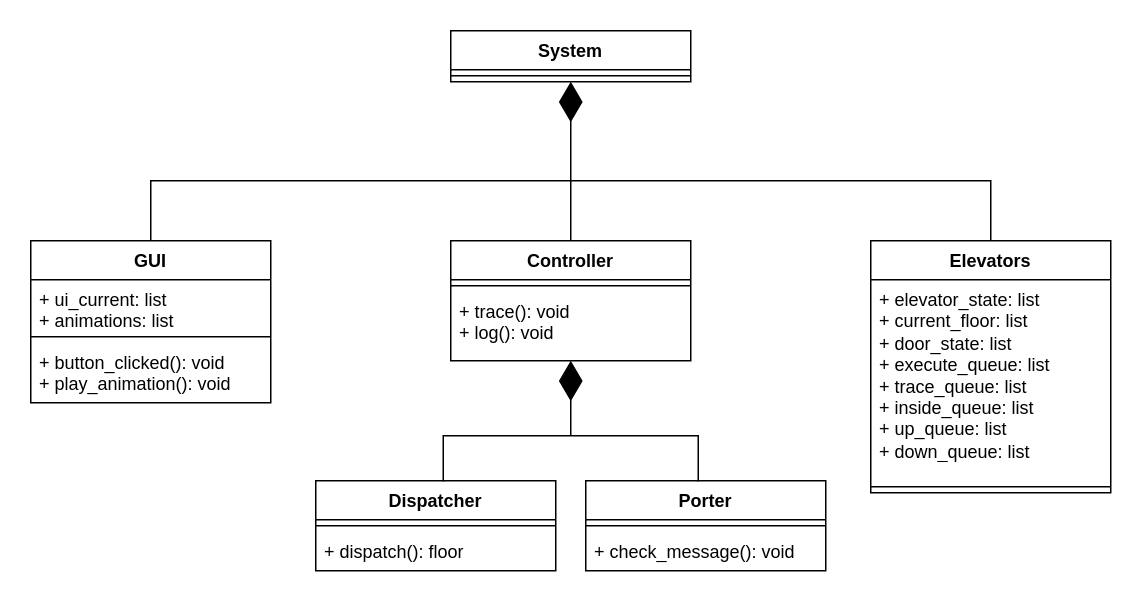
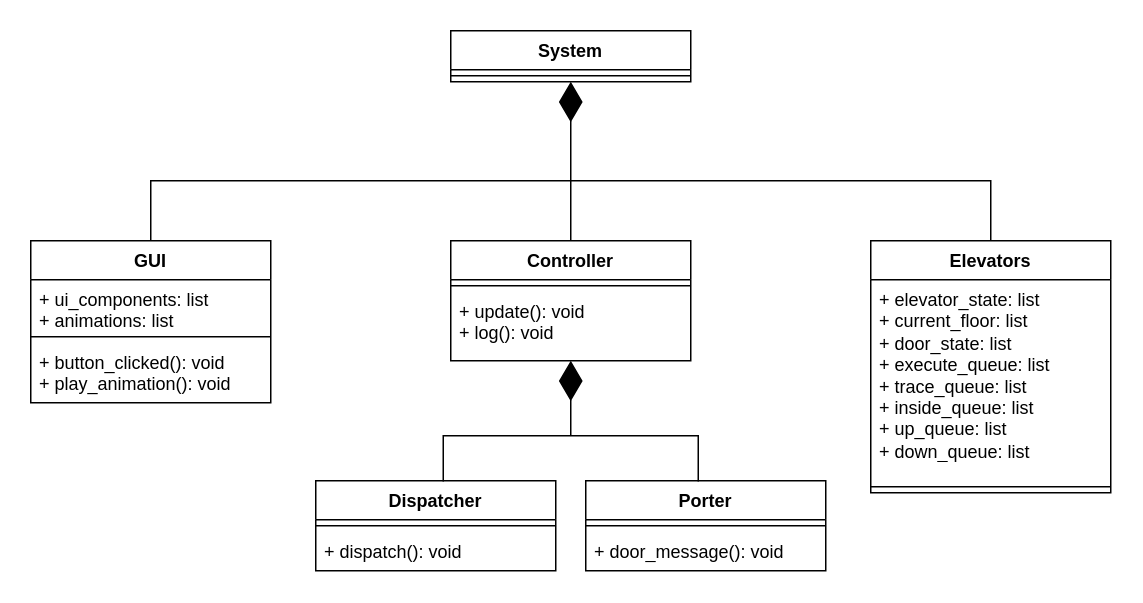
node "+ ui_current: list + animations: list": label "+ ui_current: list + animations: list" -> "+ ui_components: list + animations: list"
node "+ trace(): void + log(): void": label "+ trace(): void + log(): void" -> "+ update(): void + log(): void"
node "+ dispatch(): floor": label "+ dispatch(): floor" -> "+ dispatch(): void"
node "+ check_message(): void": label "+ check_message(): void" -> "+ door_message(): void"
